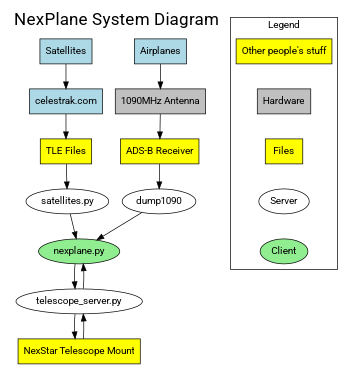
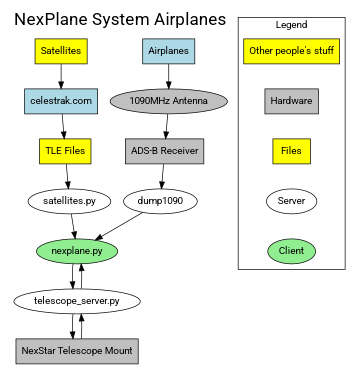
cluster "NexPlane System Diagram": label "NexPlane System Diagram" -> "NexPlane System Airplanes"
node "Satellites": fillcolor lightblue -> yellow
node "1090MHz Antenna": shape box -> ellipse
node "ADS-B Receiver": fillcolor yellow -> grey
node "NexStar Telescope Mount": fillcolor yellow -> grey
